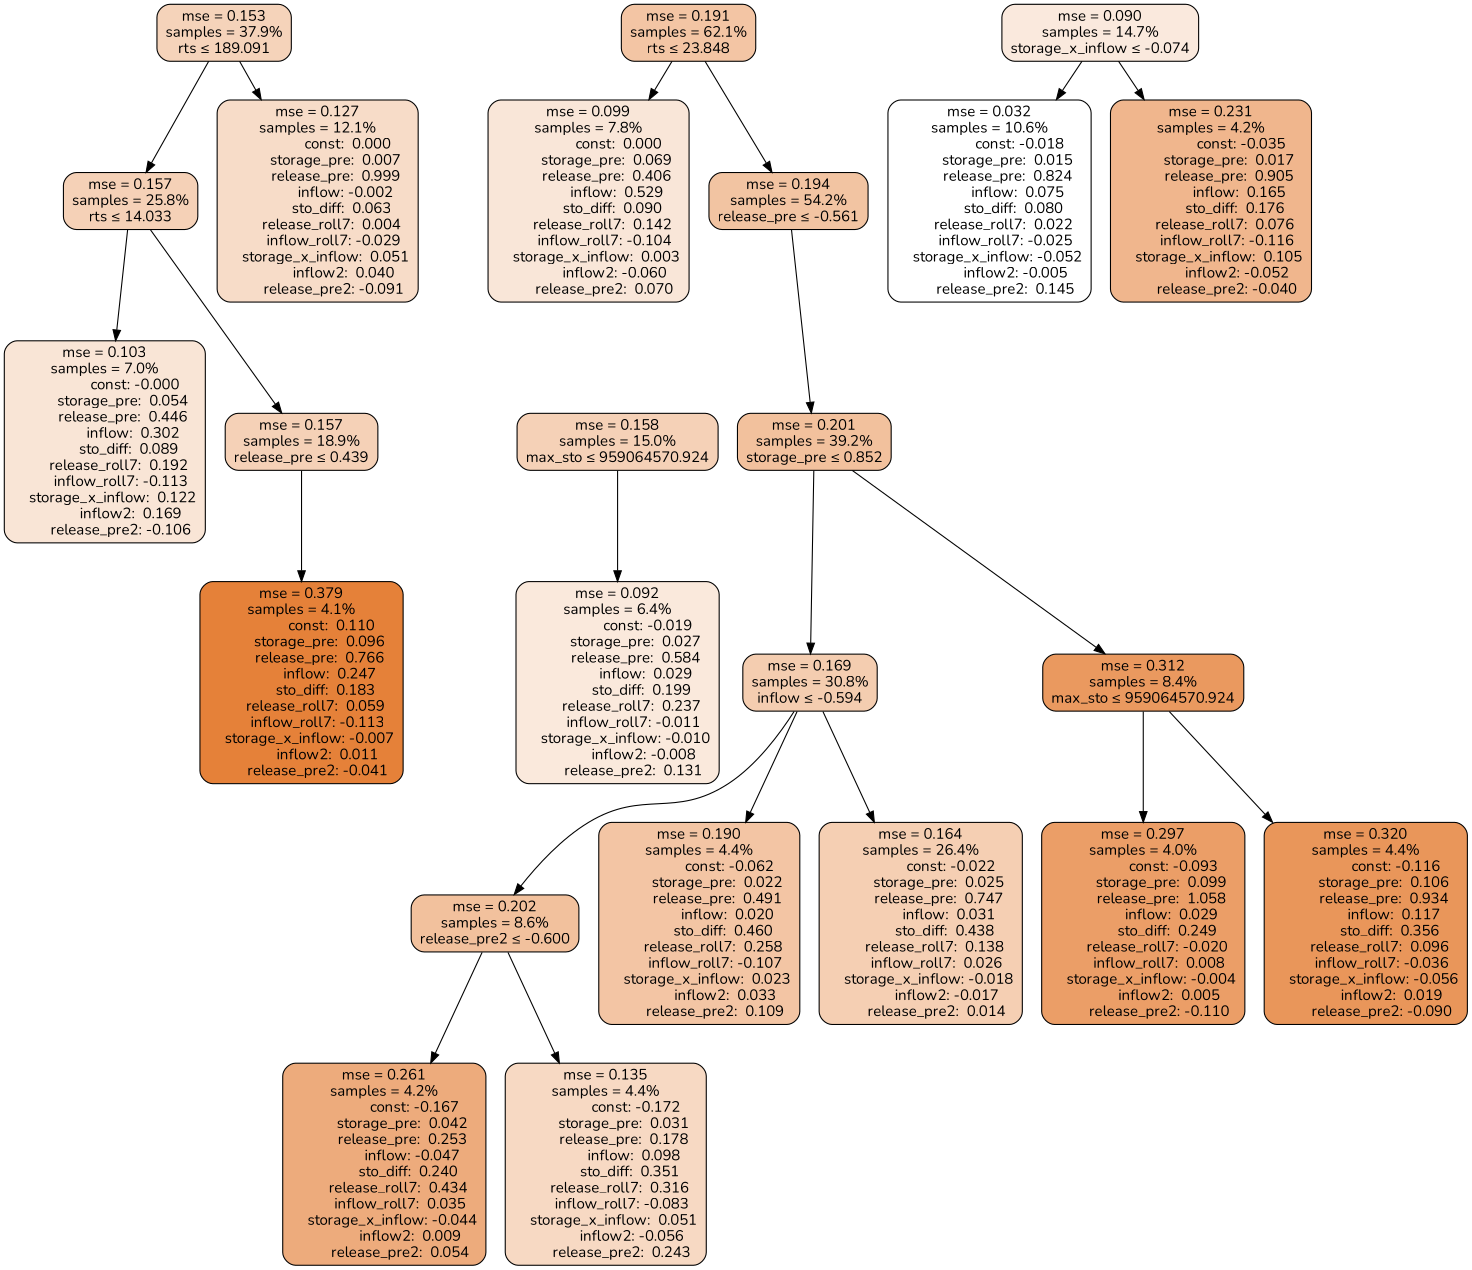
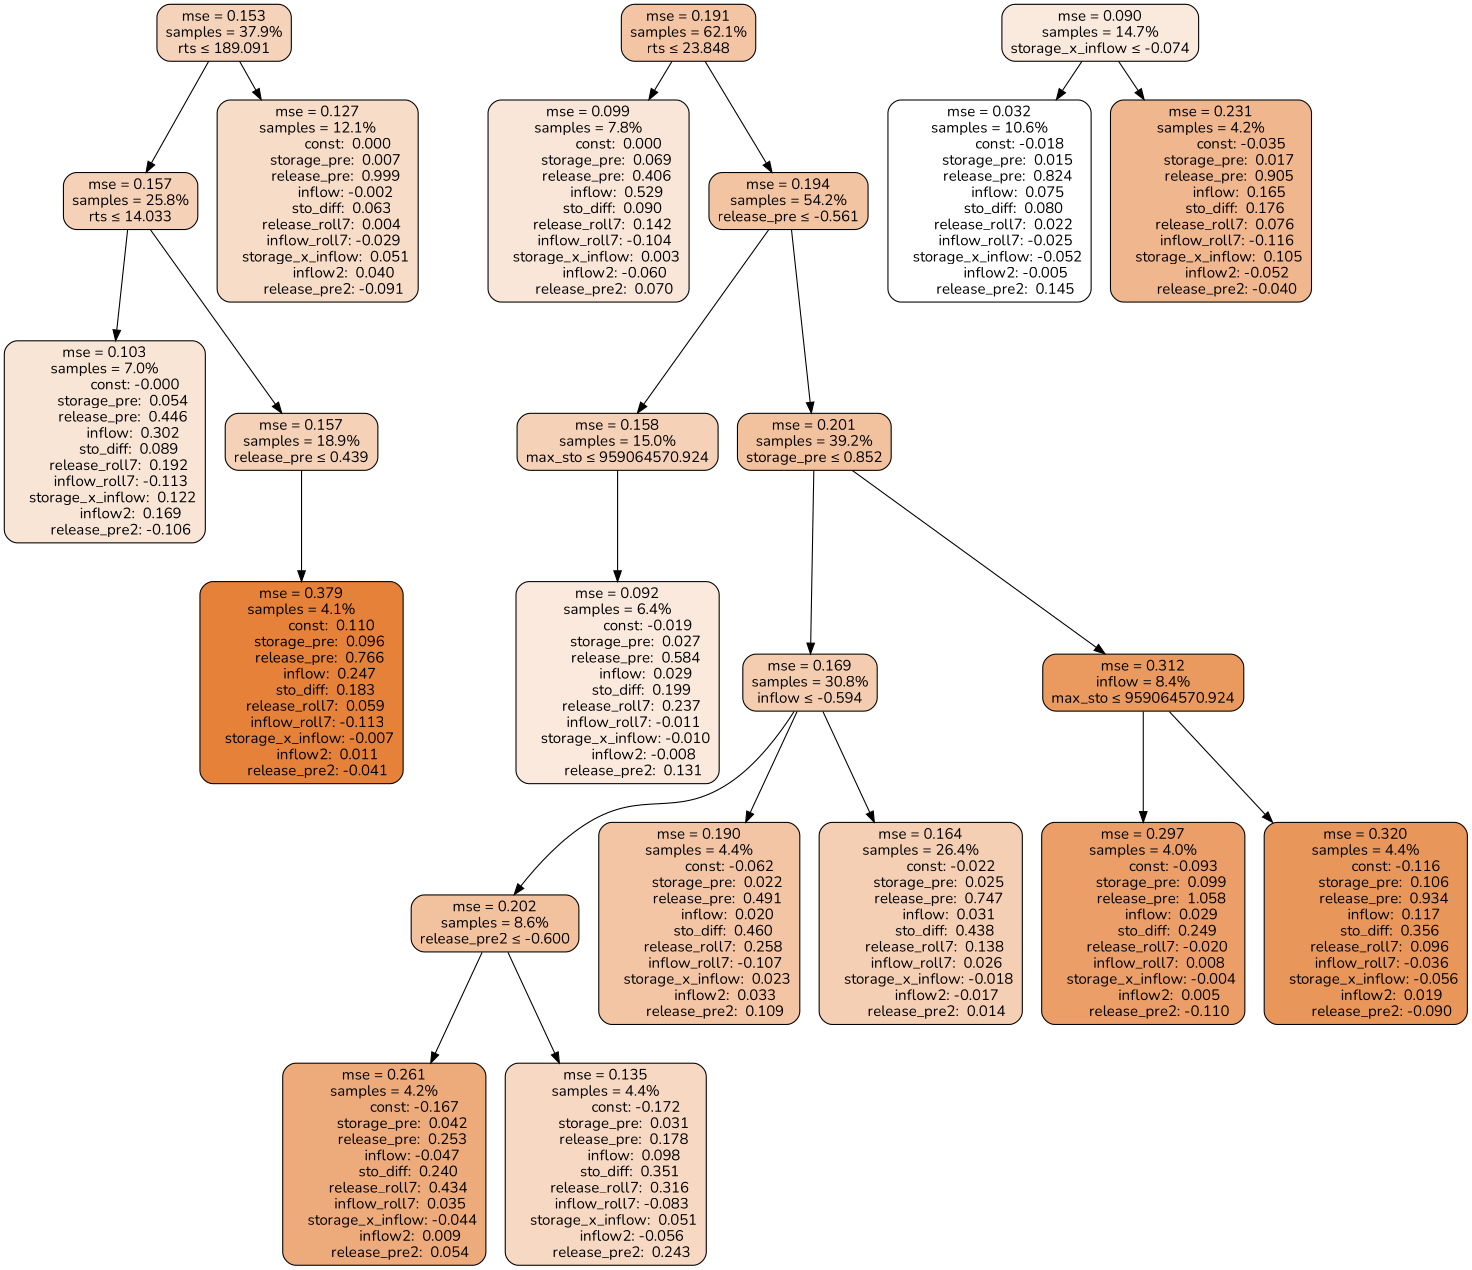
edge "mse = 0.194 samples = 54.2% release_pre ≤ -0.561" -> "mse = 0.158 samples = 15.0% max_sto ≤ 959064570.924": added
node "mse = 0.312 samples = 8.4% max_sto ≤ 959064570.924": label "mse = 0.312 samples = 8.4% max_sto ≤ 959064570.924" -> "mse = 0.312 inflow = 8.4% max_sto ≤ 959064570.924"
